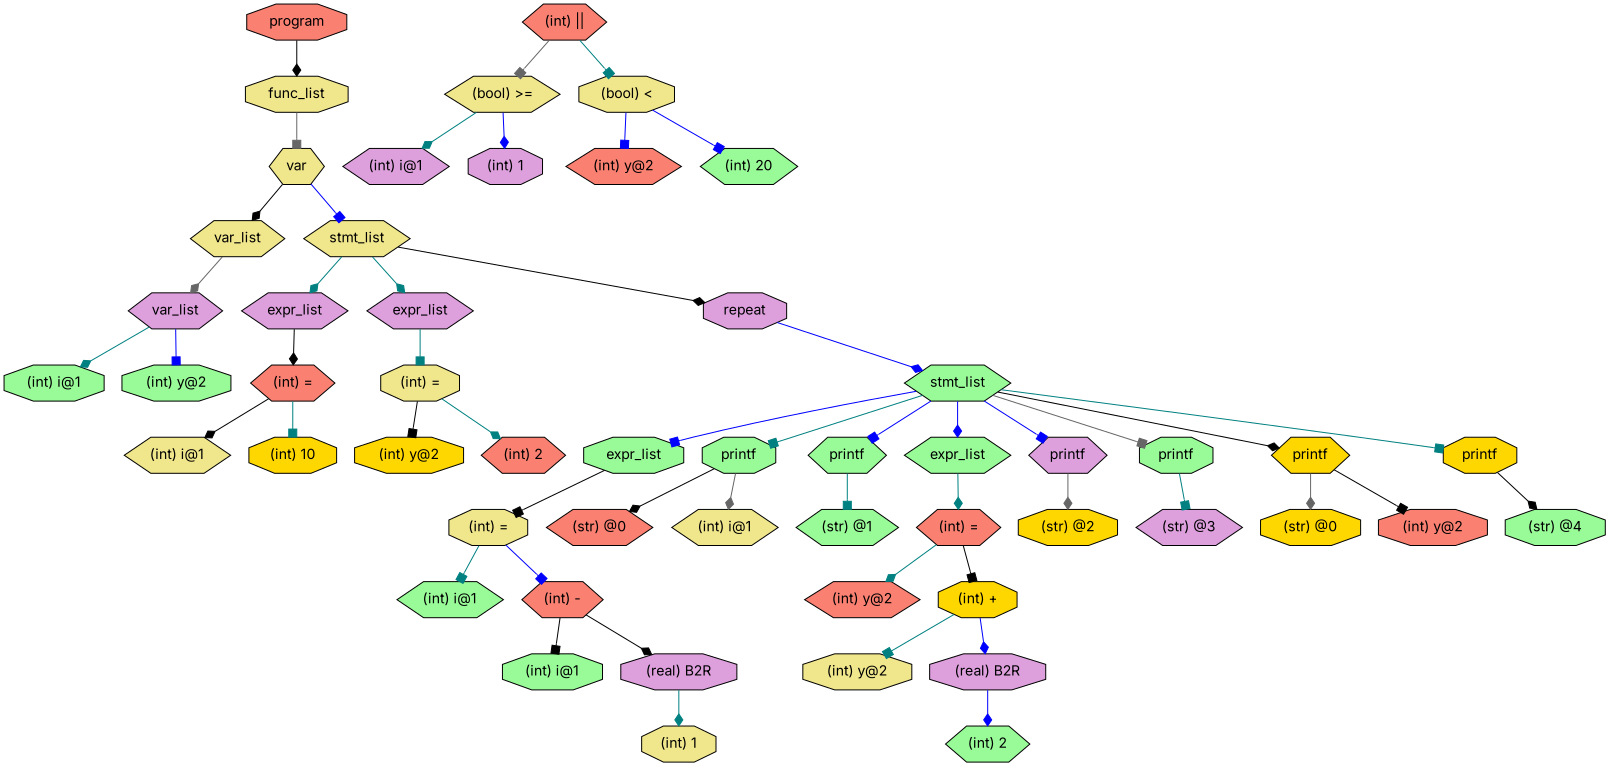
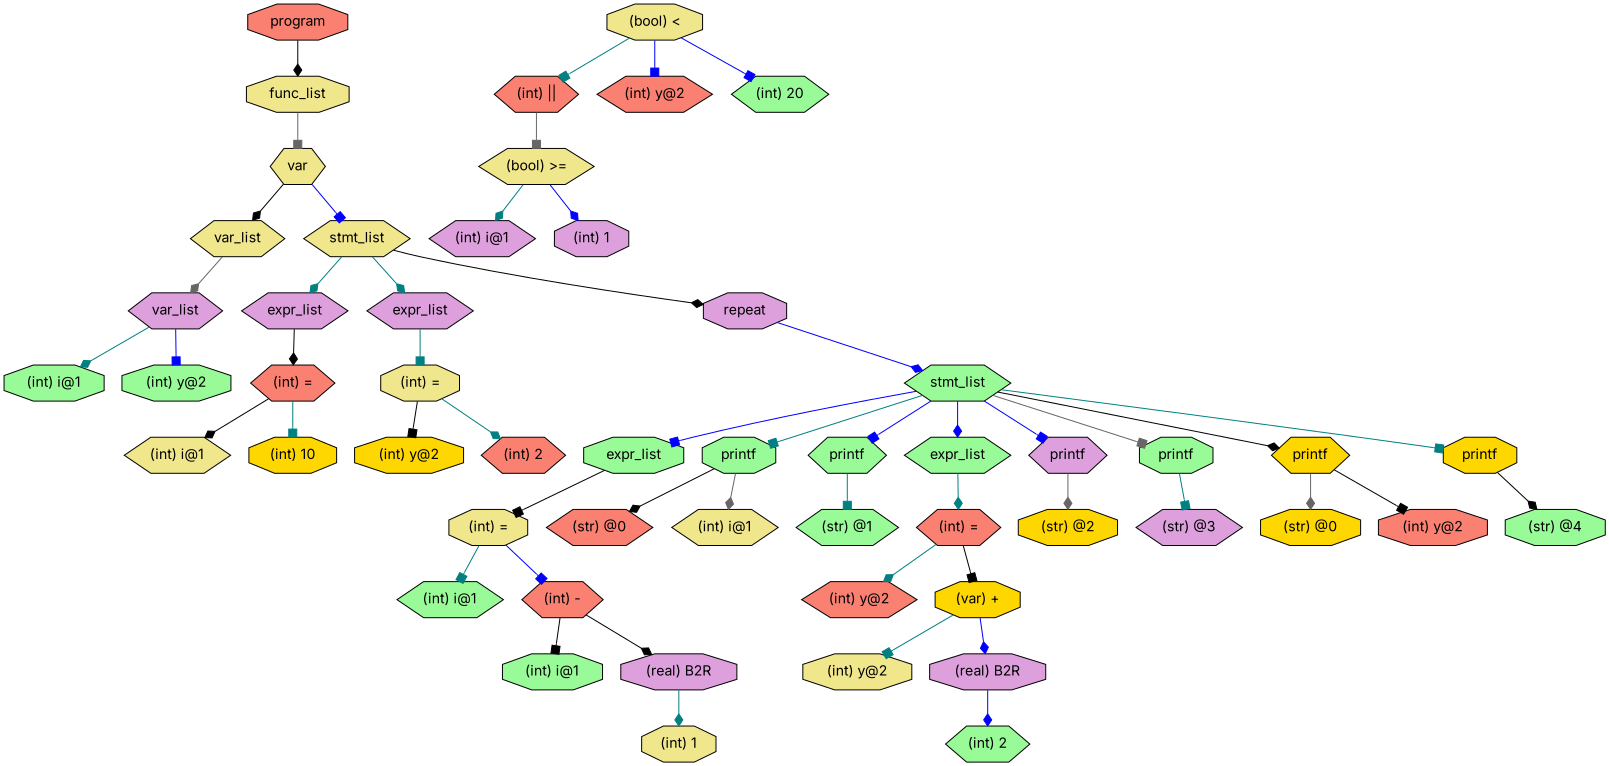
edge "(int) ||" -> "(bool) <": reversed
node "(int) +": label "(int) +" -> "(var) +"
